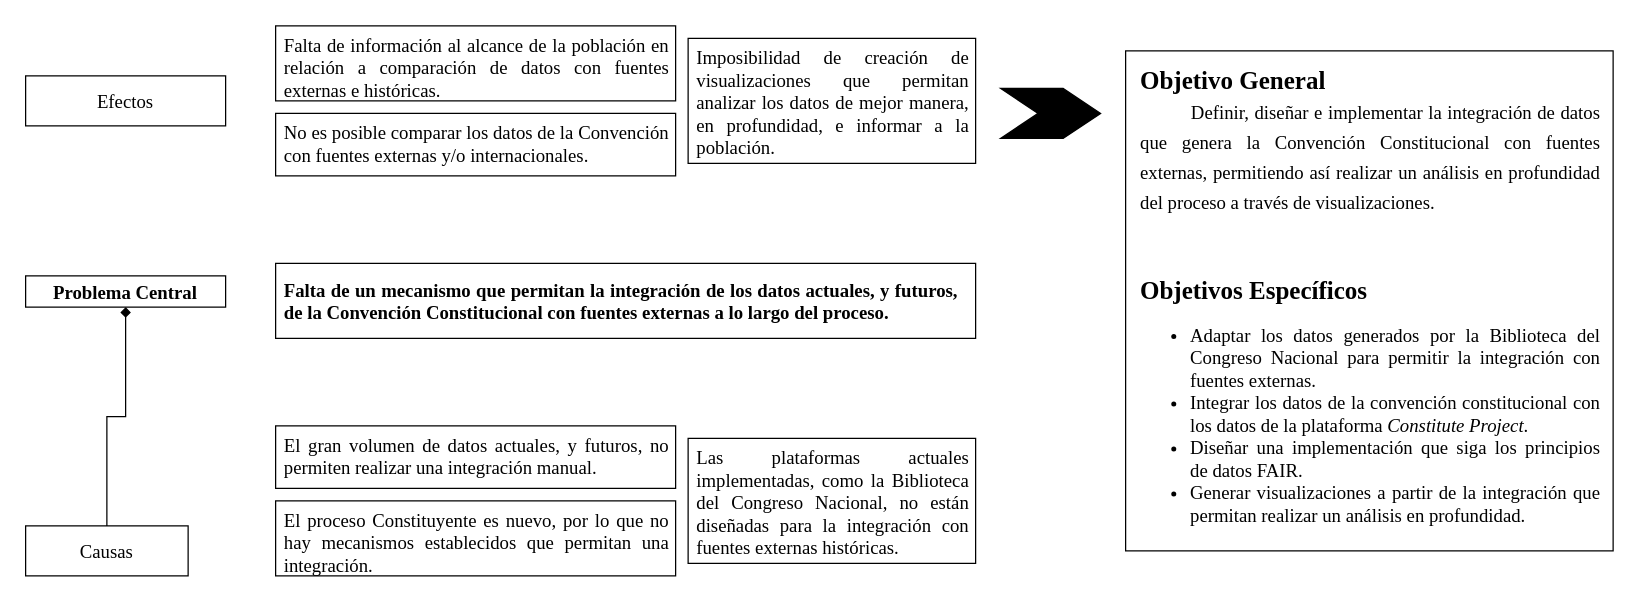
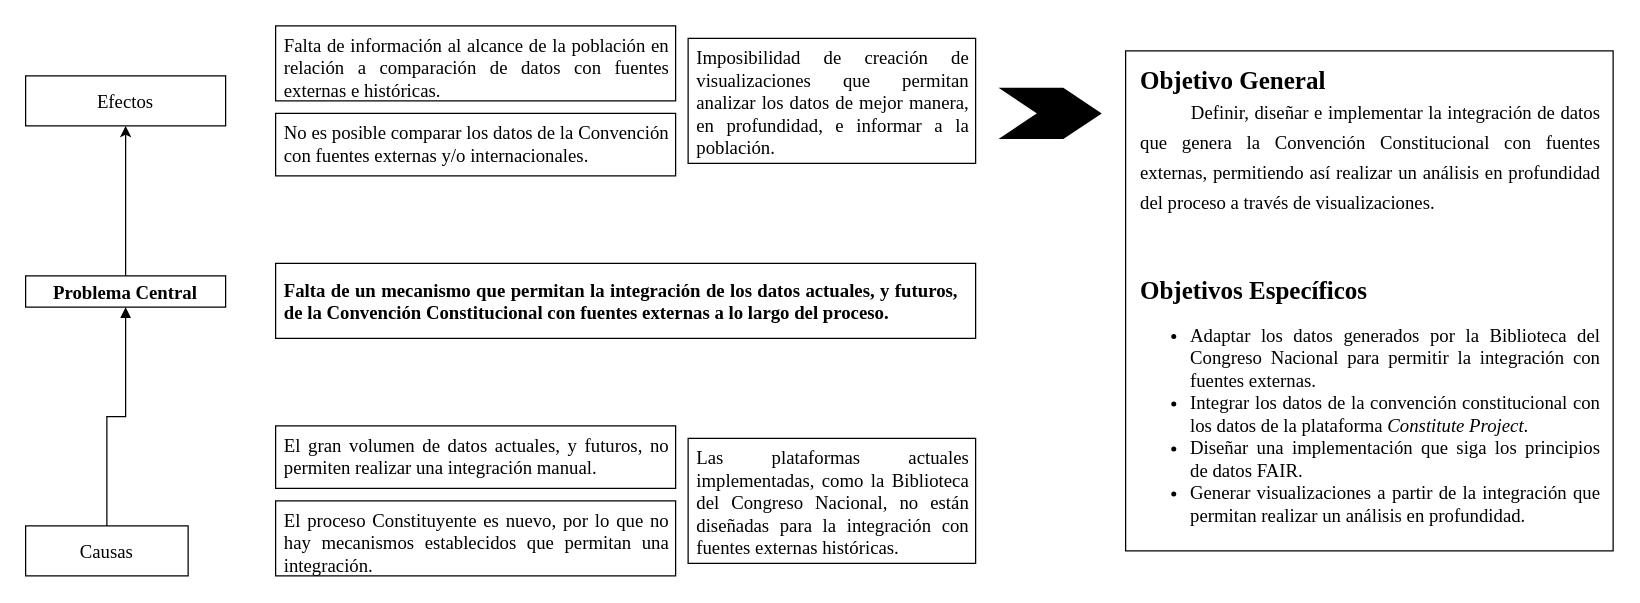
edge "Problema Central" -> "Efectos": added
edge "Causas" -> "Problema Central": arrowhead diamond -> block
